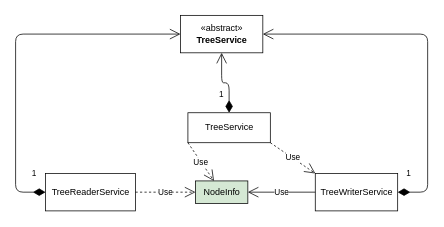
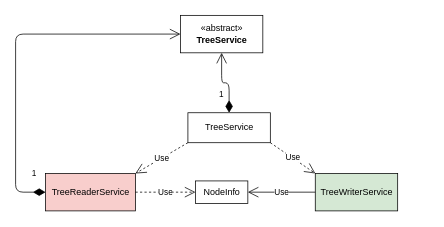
edge "«abstract» TreeService" -- "TreeWriterService": removed, label "1"
edge "TreeService" -> "NodeInfo": now "TreeService" -> "TreeReaderService"
node "TreeReaderService": fillcolor #ffffff -> #f8cecc
node "NodeInfo": fillcolor #d5e8d4 -> #ffffff
node "TreeWriterService": fillcolor #ffffff -> #d5e8d4
